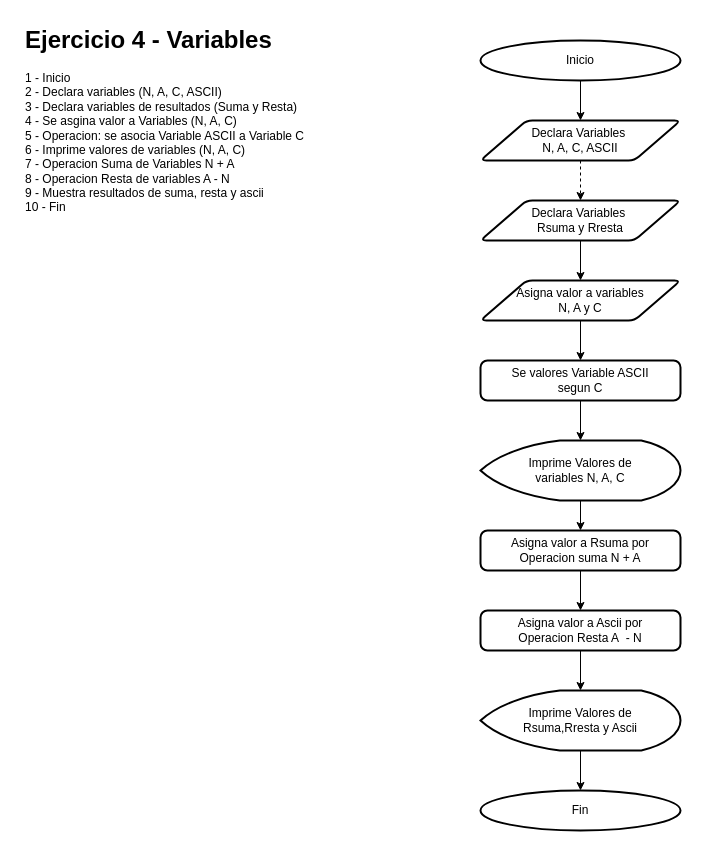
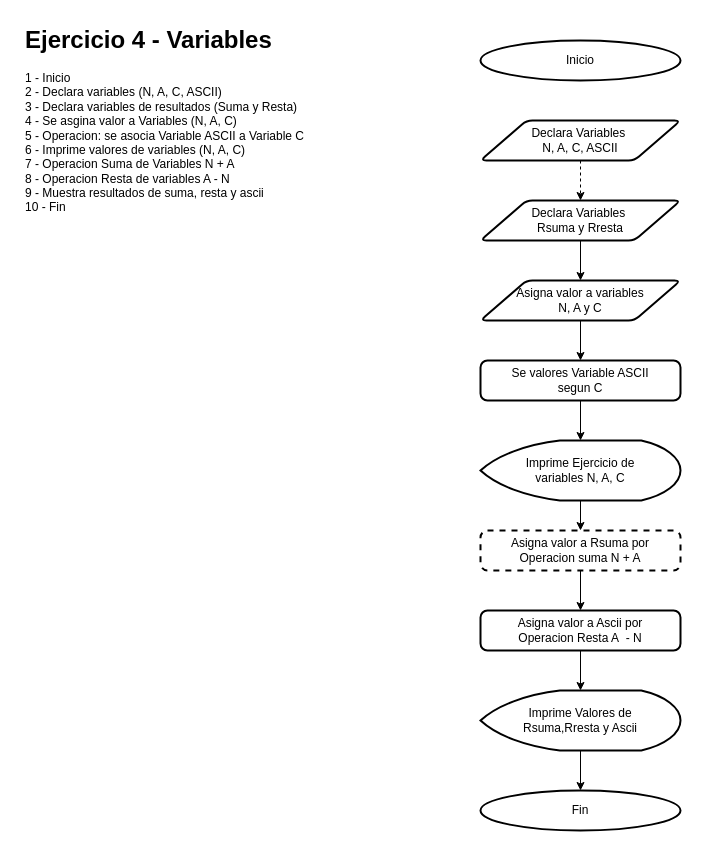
edge "Inicio" -> "Declara Variables N, A, C, ASCII": removed
node "Imprime Valores de variables N, A, C": label "Imprime Valores de variables N, A, C" -> "Imprime Ejercicio de variables N, A, C"
node "Asigna valor a Rsuma por Operacion suma N + A": style solid -> dashed
